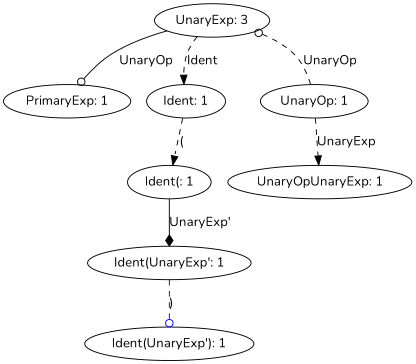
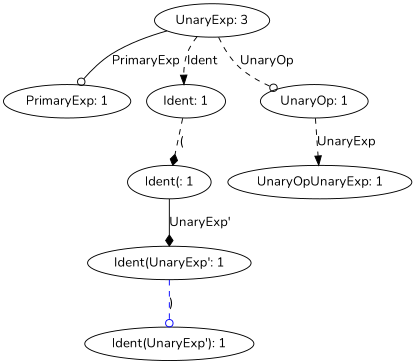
edge "UnaryOp: 1" -> "UnaryExp: 3": reversed
edge "UnaryExp: 3" -> "PrimaryExp: 1": label "UnaryOp" -> "PrimaryExp"
edge "Ident: 1" -> "Ident(: 1": arrowhead normal -> diamond
